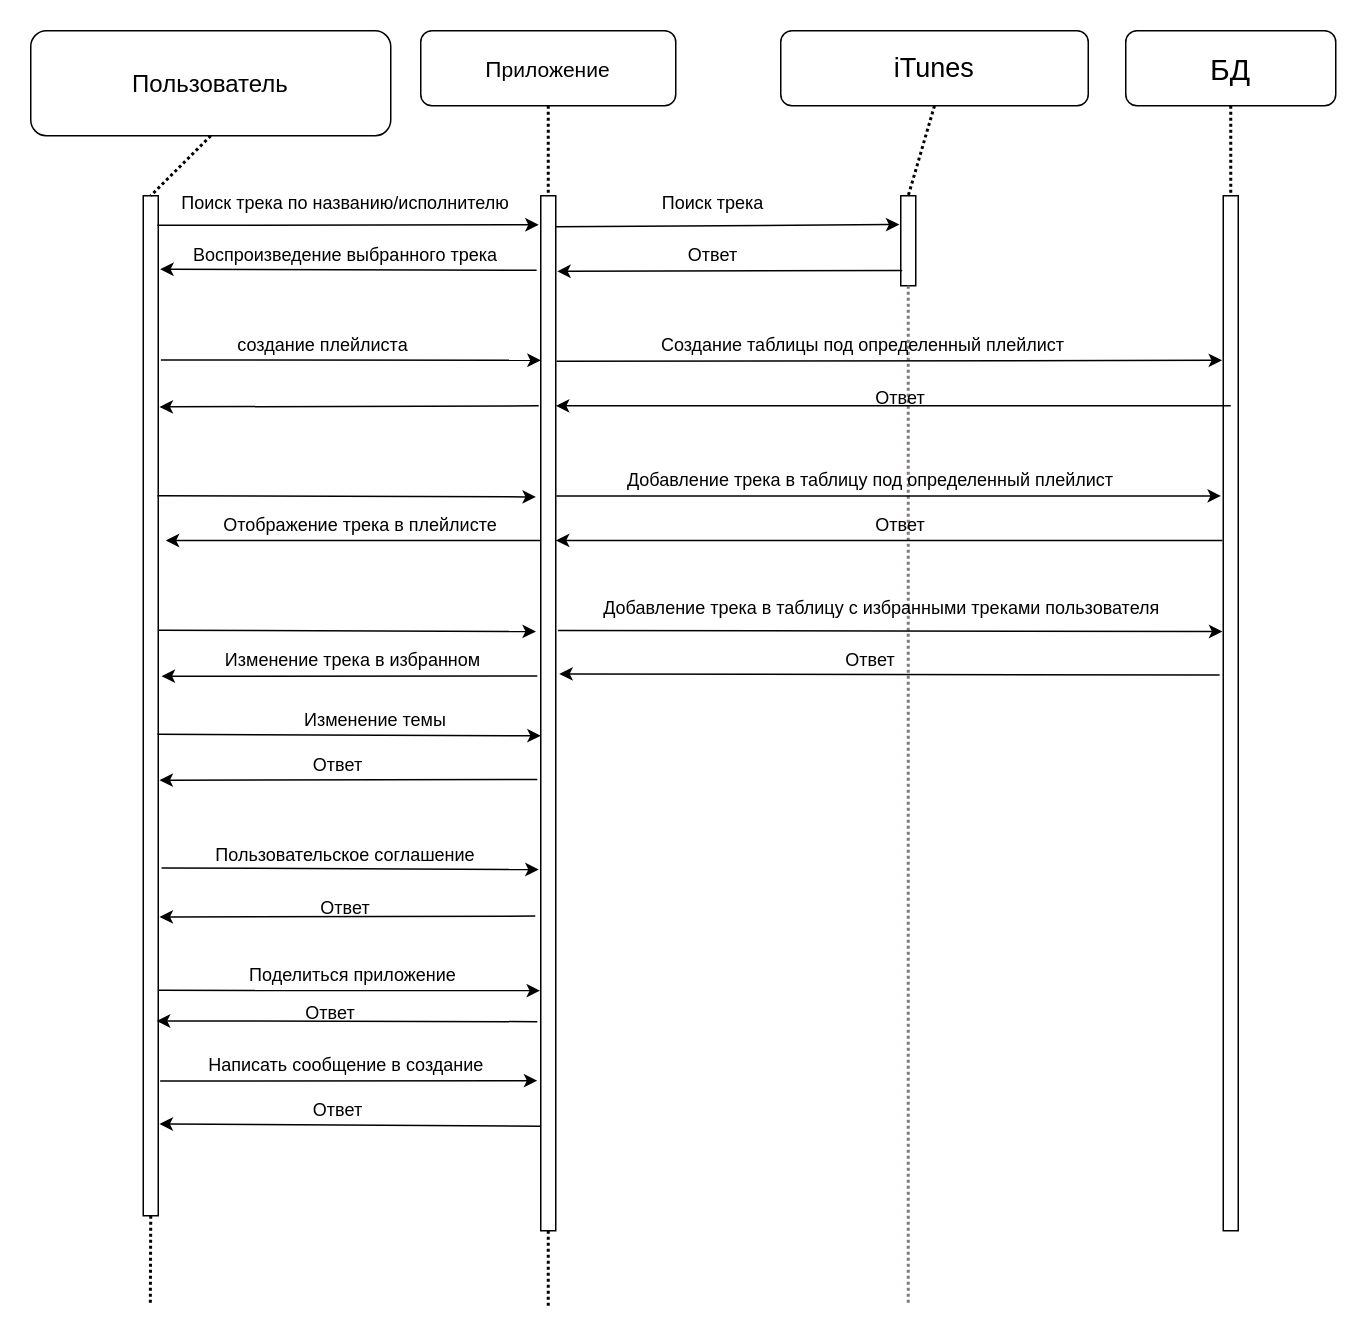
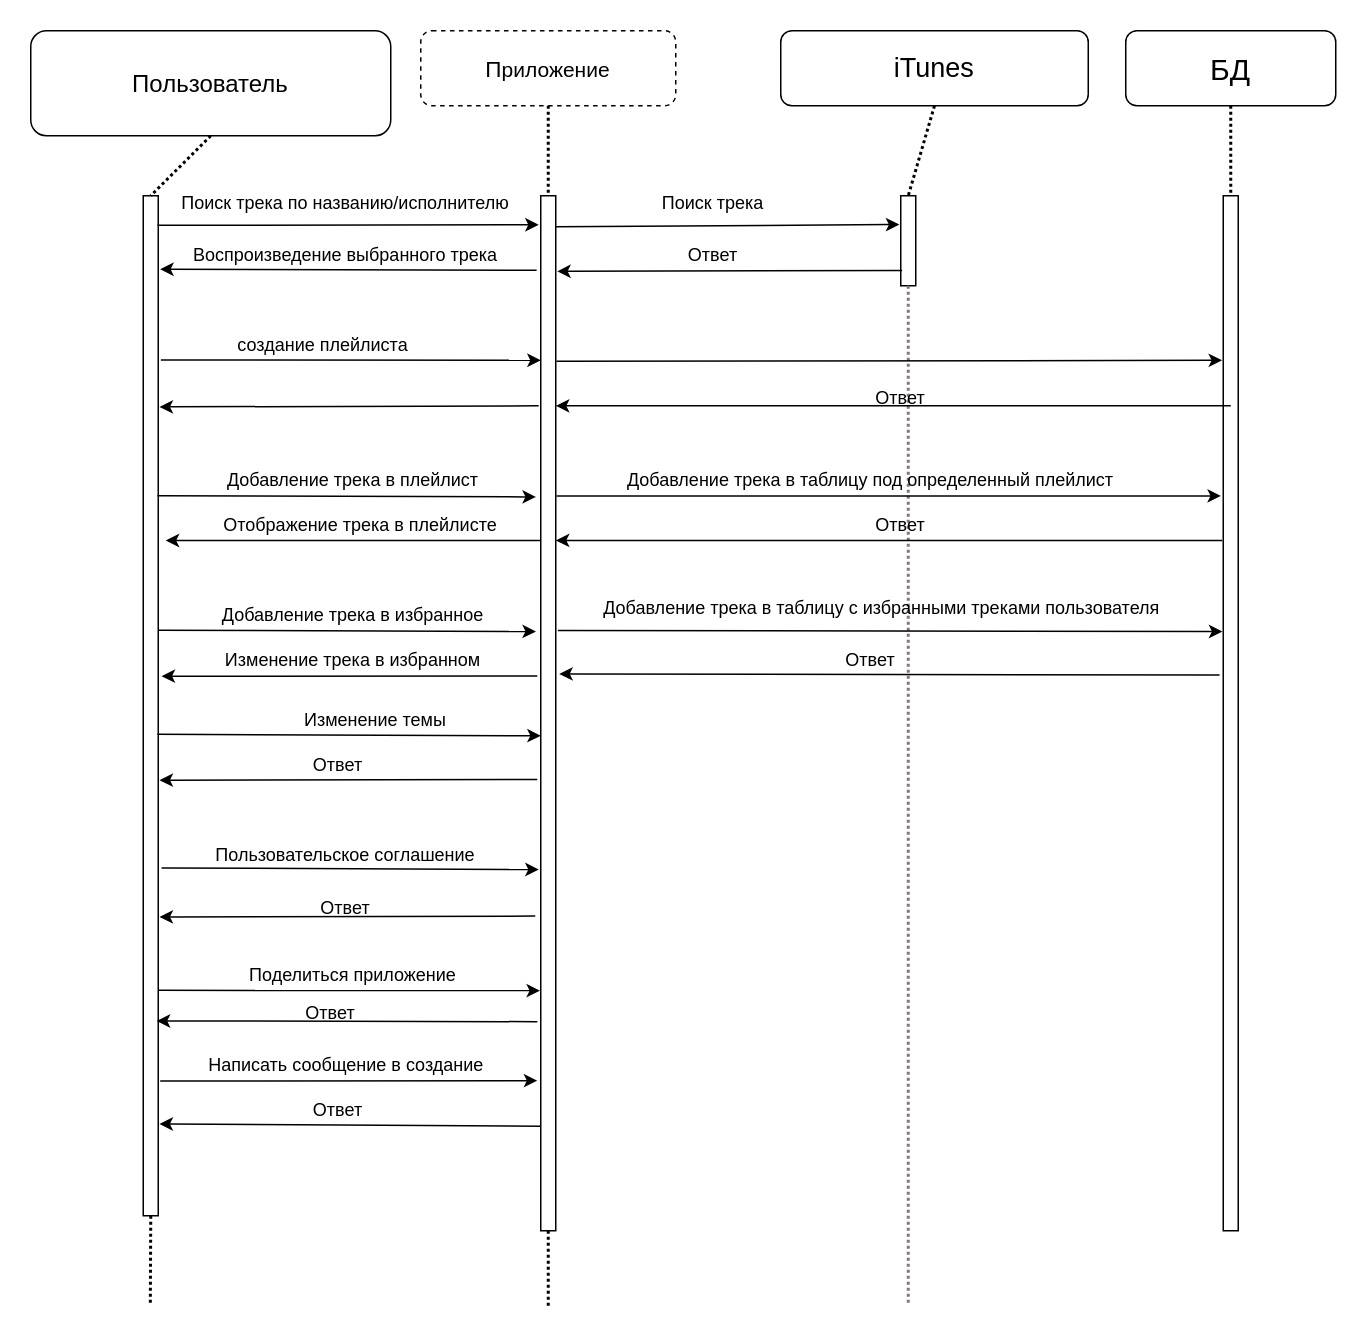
node "Приложение": style solid -> dashed
node "Создание таблицы под определенный плейлист": removed
node "Добавление трека в плейлист": added
node "Добавление трека в избранное": added
